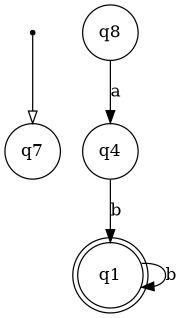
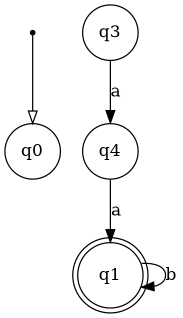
node "q8": label "q8" -> "q3"
node "q7": label "q7" -> "q0"
edge "q4" -> "q1": label "b" -> "a"
